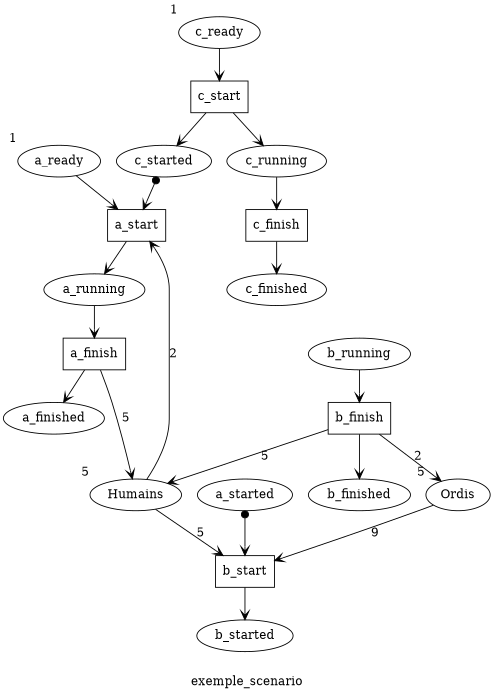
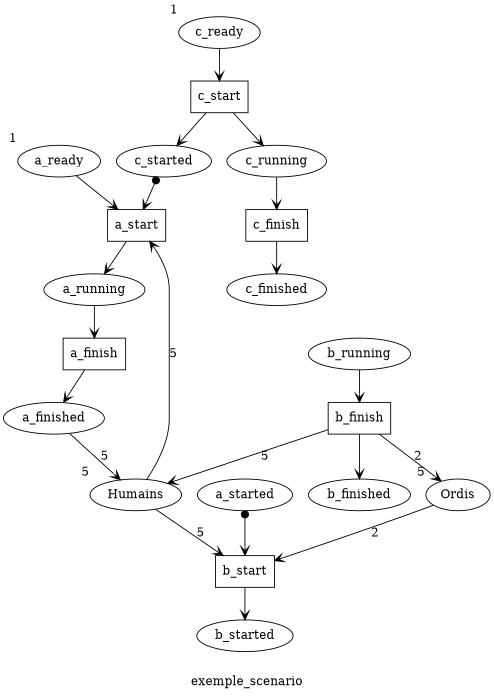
edge "Humains 5" -> "a_start": label "2" -> "5"
edge "a_finish" -> "Humains 5": now "a_finished" -> "Humains 5"
edge "Ordis 5" -> "b_start": label "9" -> "2"
